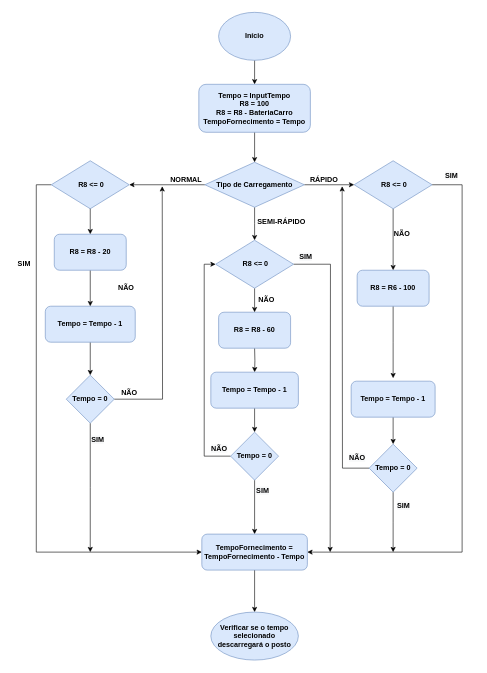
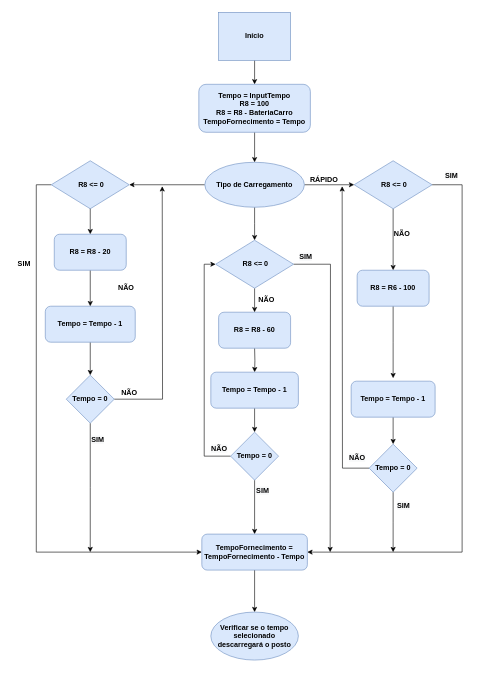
node "Início": shape ellipse -> rectangle
node "NORMAL": removed
node "Tipo de Carregamento": shape diamond -> ellipse
node "SEMI-RÁPIDO": removed
